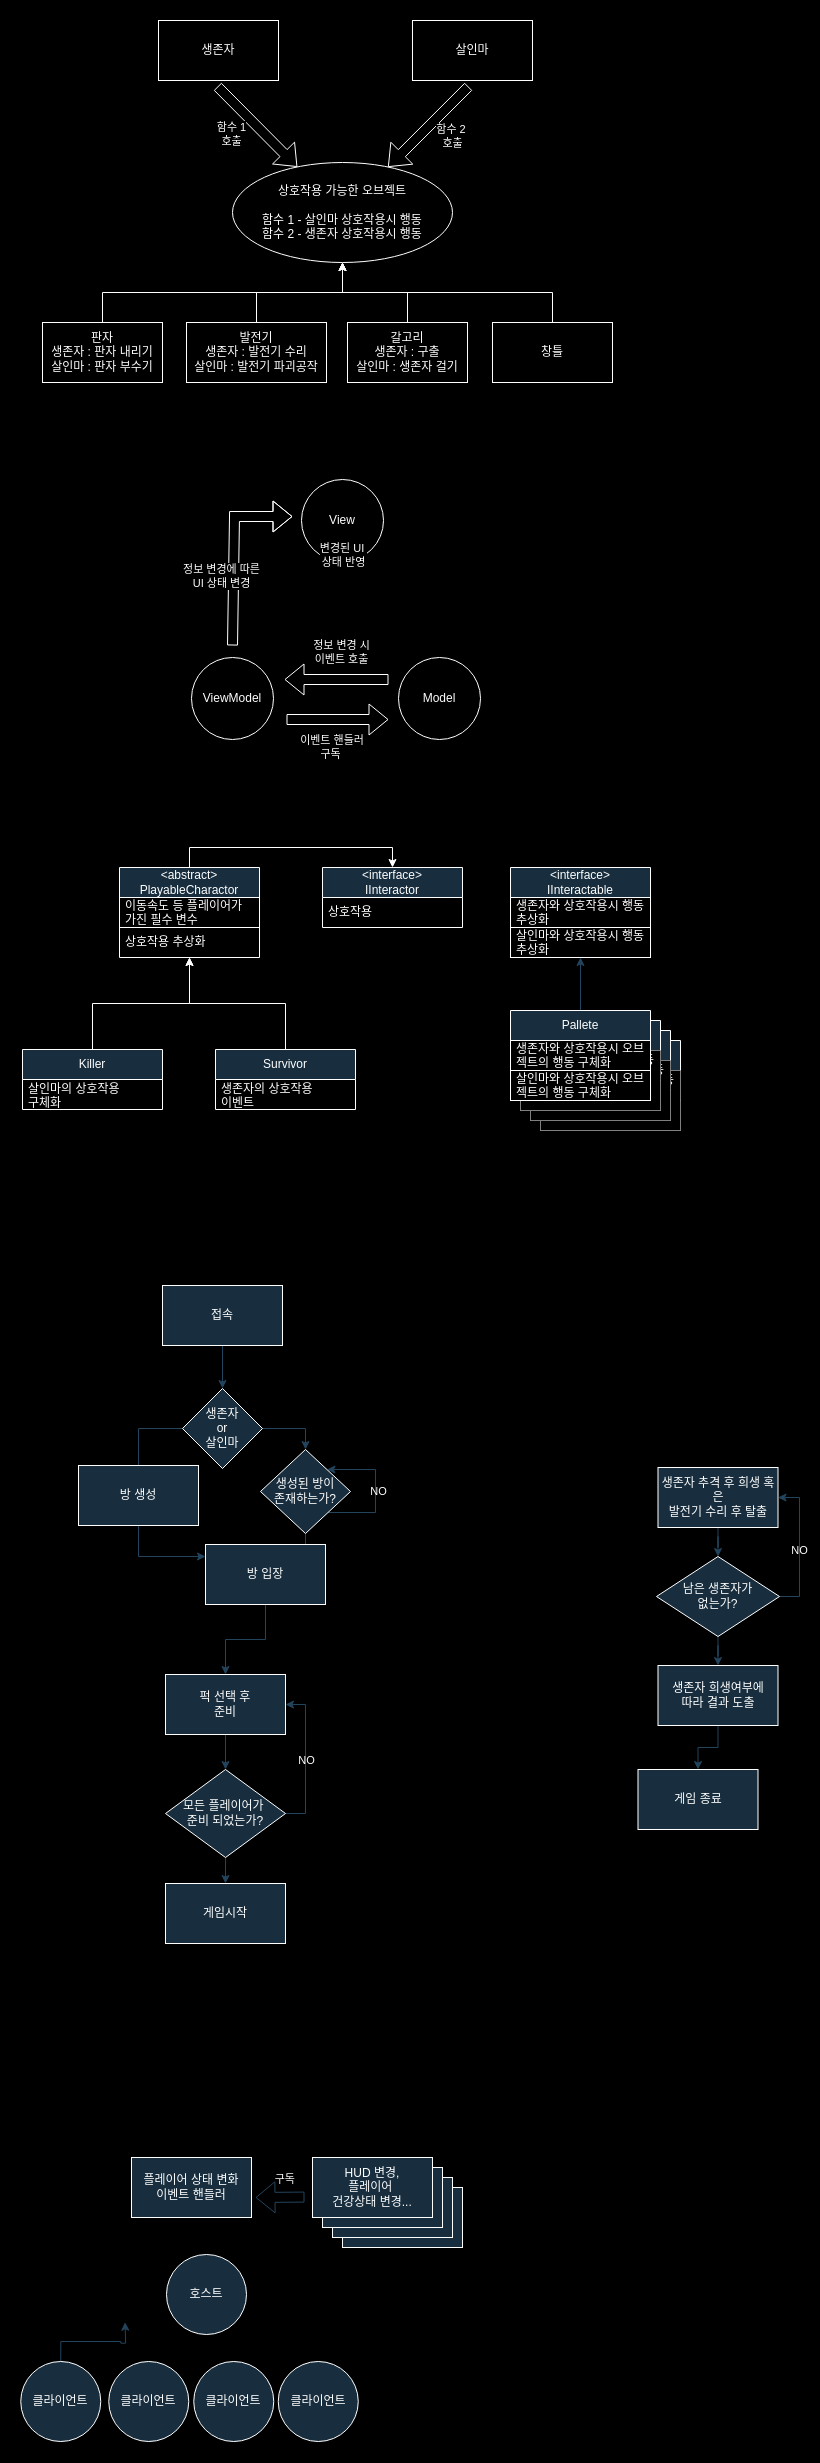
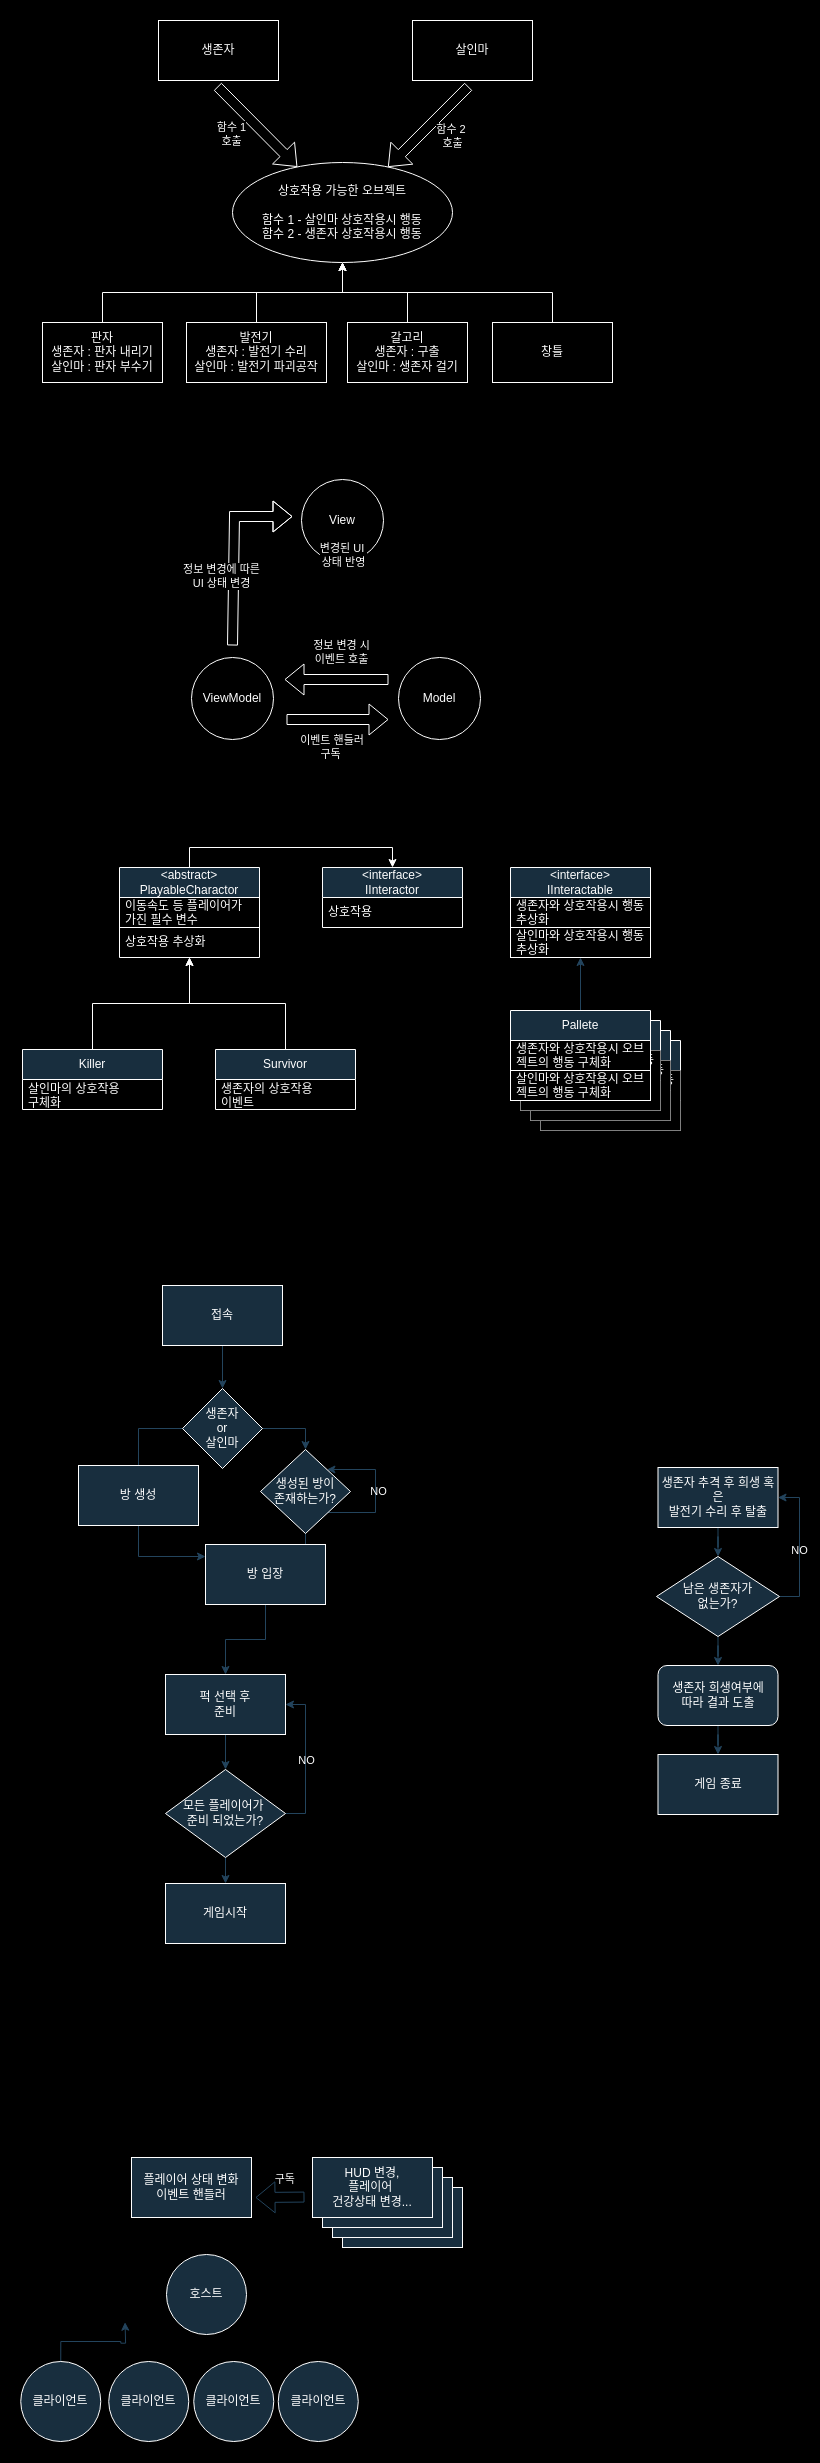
node "생존자 희생여부에 따라 결과 도출": shape rectangle -> rounded rectangle
node "게임 종료": moved (698, 1800) -> (718, 1785)
